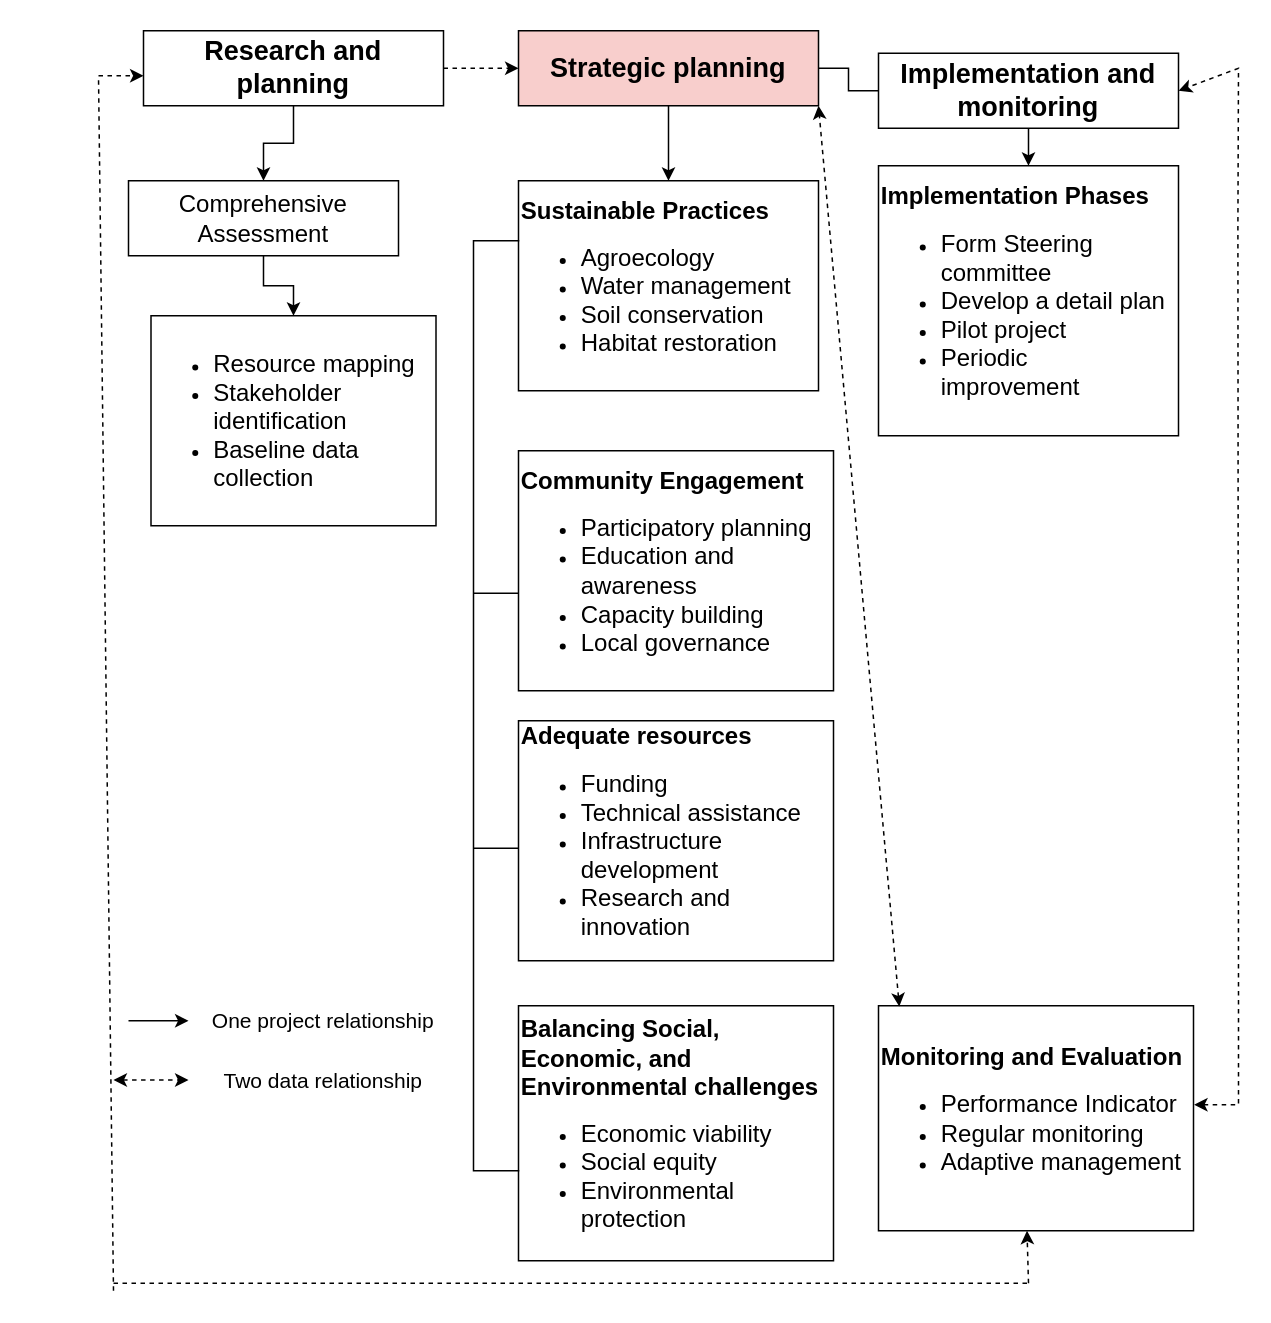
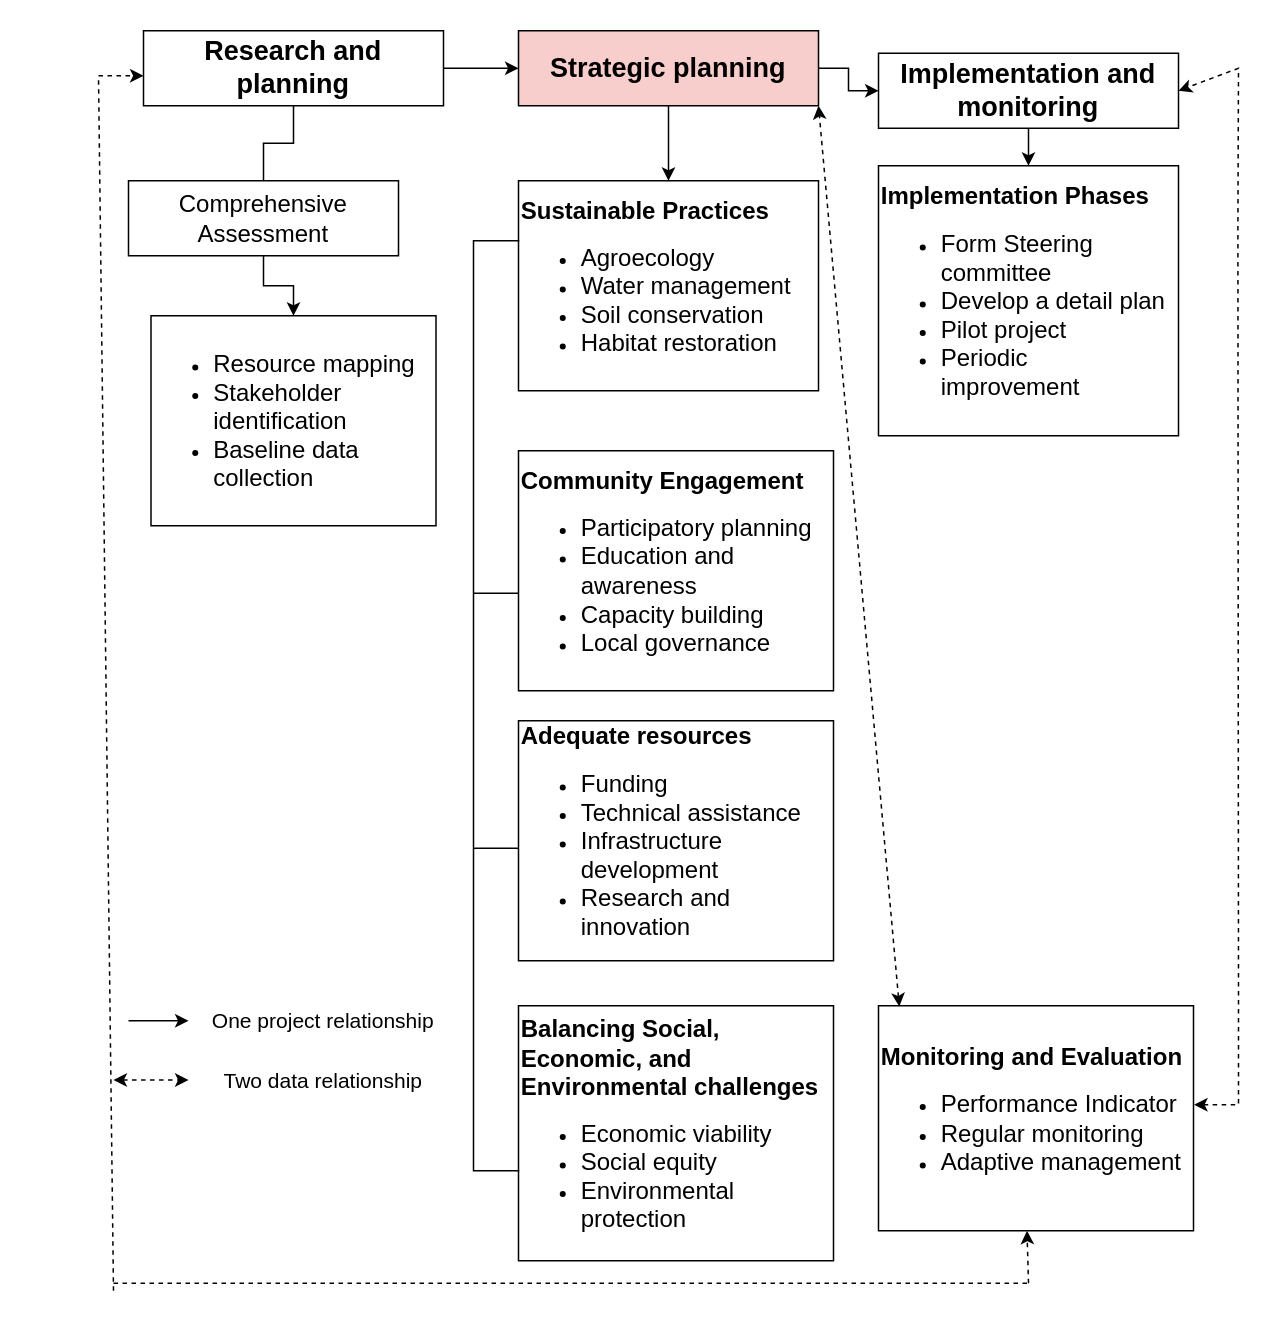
edge "Research and planning" -> "Strategic planning": style dashed -> solid
edge "Strategic planning" -- "Implementation and monitoring": arrowhead none -> classic
edge "Research and planning" -> "Comprehensive Assessment": arrowhead classic -> none
